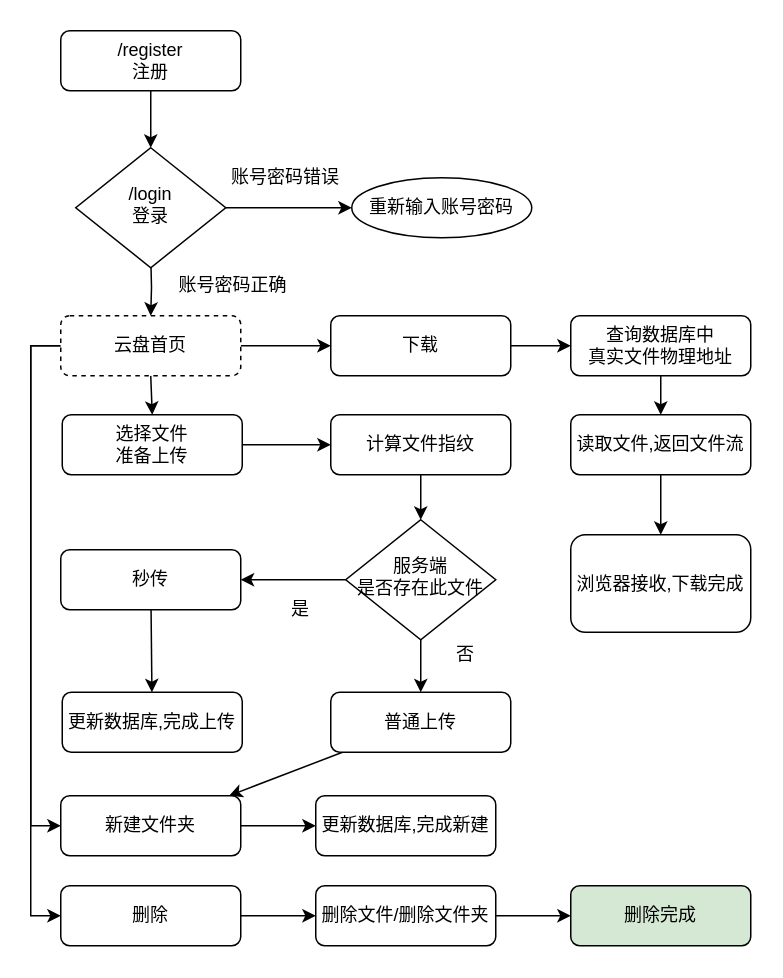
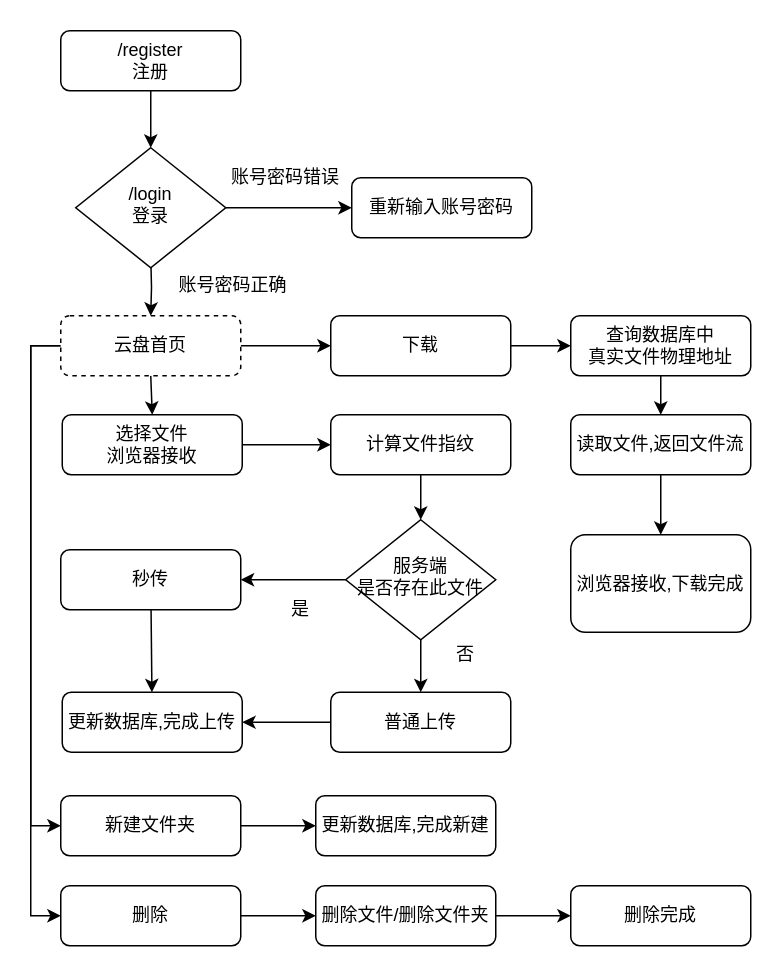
node "重新输入账号密码": shape ellipse -> rounded rectangle
node "选择文件 准备上传": label "选择文件 准备上传" -> "选择文件 浏览器接收"
edge "普通上传" -> "新建文件夹": now "普通上传" -> "更新数据库,完成上传"
node "删除完成": fillcolor #d5e8d4 -> #ffffff
